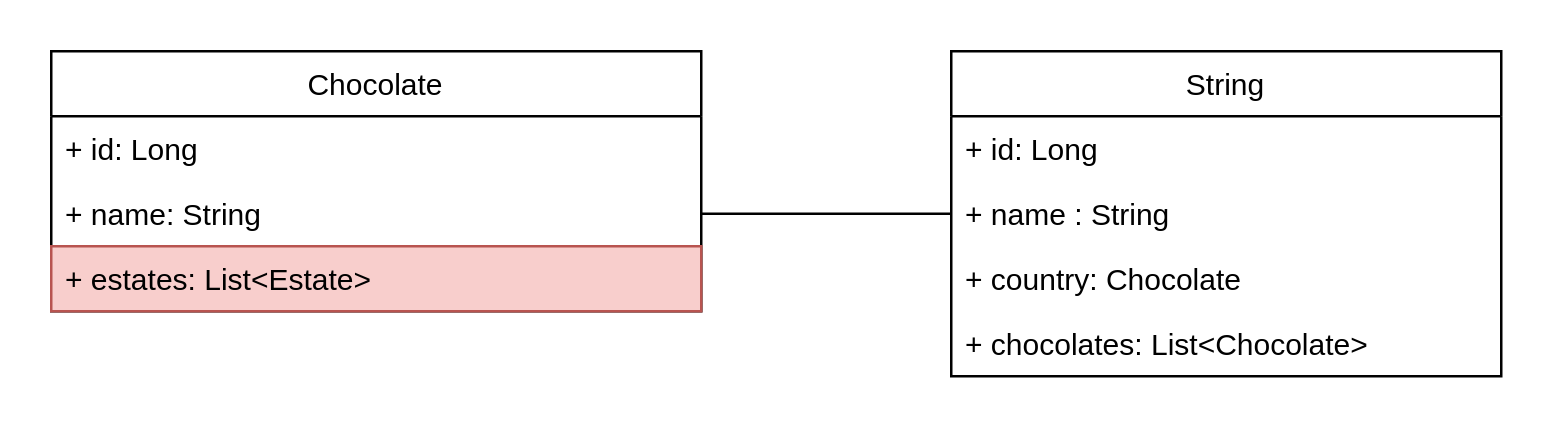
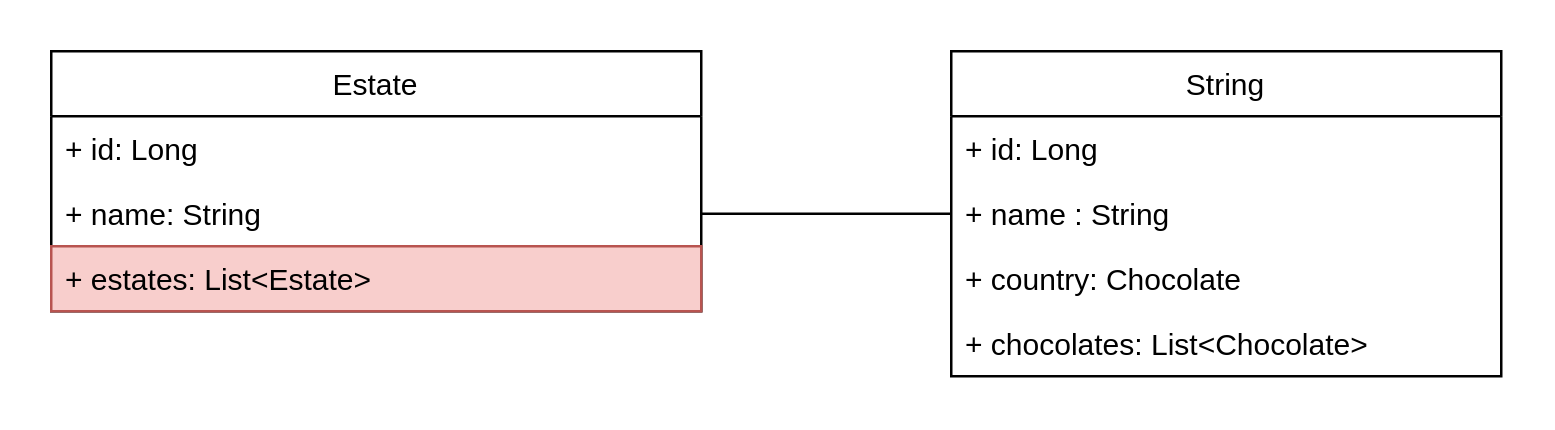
node "Chocolate": label "Chocolate" -> "Estate"
